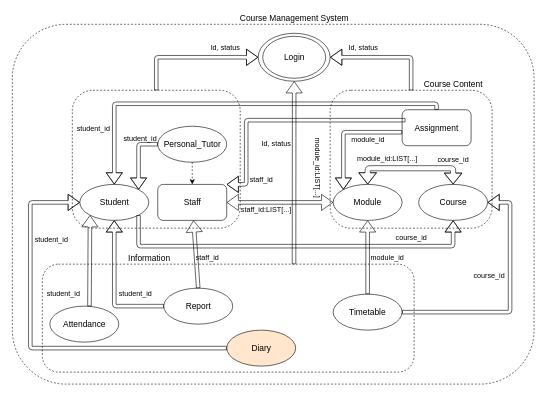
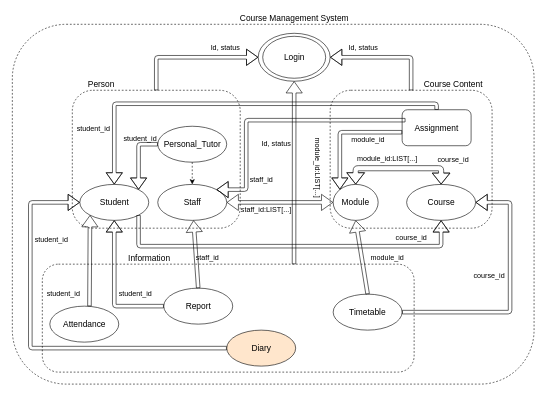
node "Person": added
node "Staff": shape rounded rectangle -> ellipse
node "Module": size 69x36 -> 45x36
node "Course": moved (453, 203) -> (441, 203)
